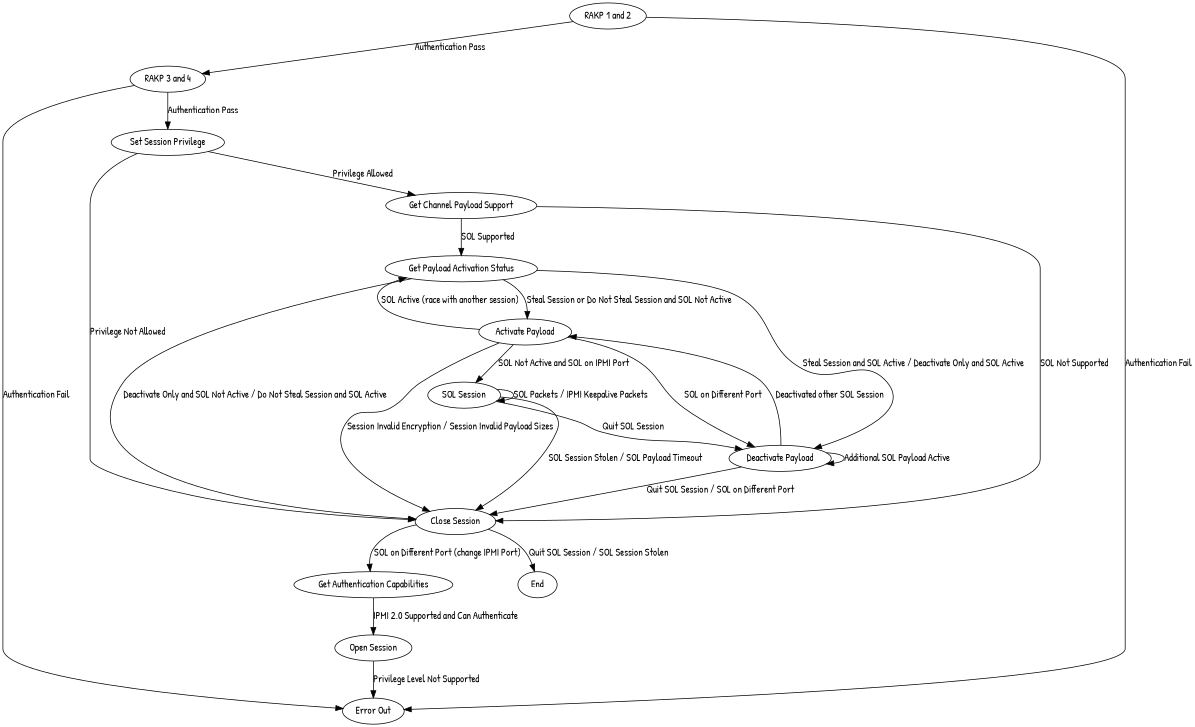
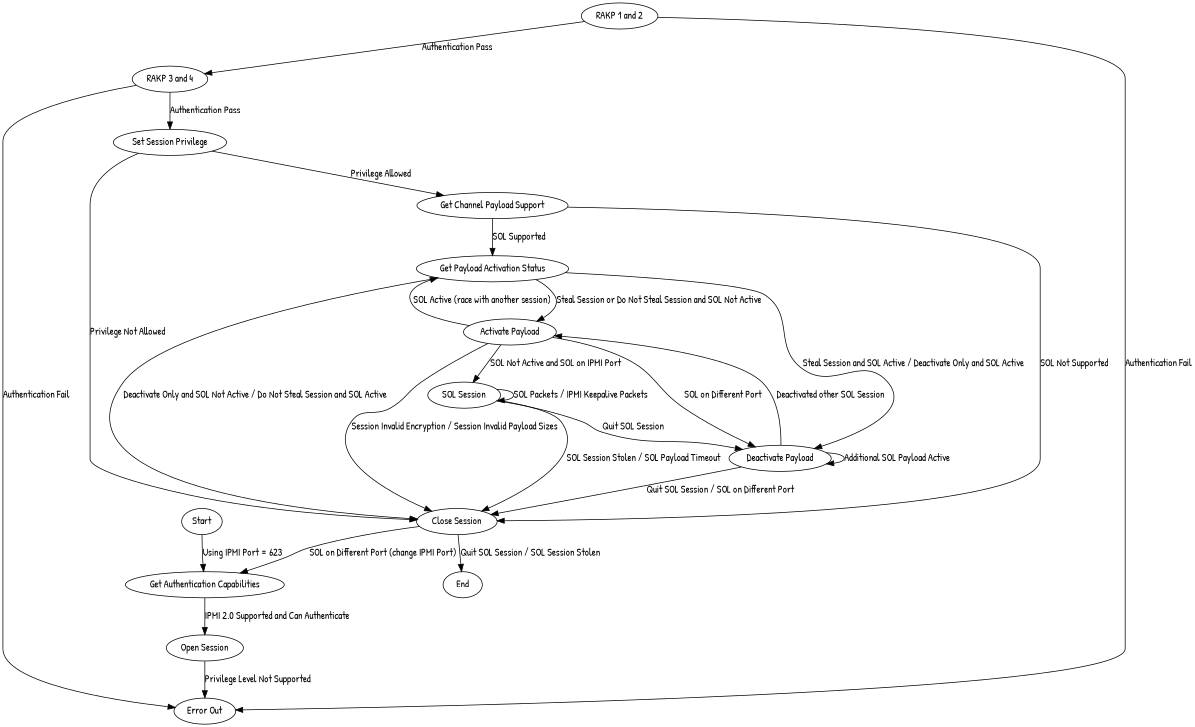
node "Start": added
